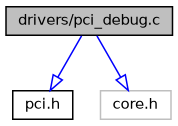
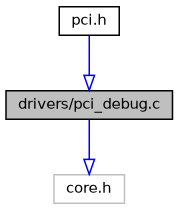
edge "drivers/pci_debug.c" -> "pci.h": reversed
